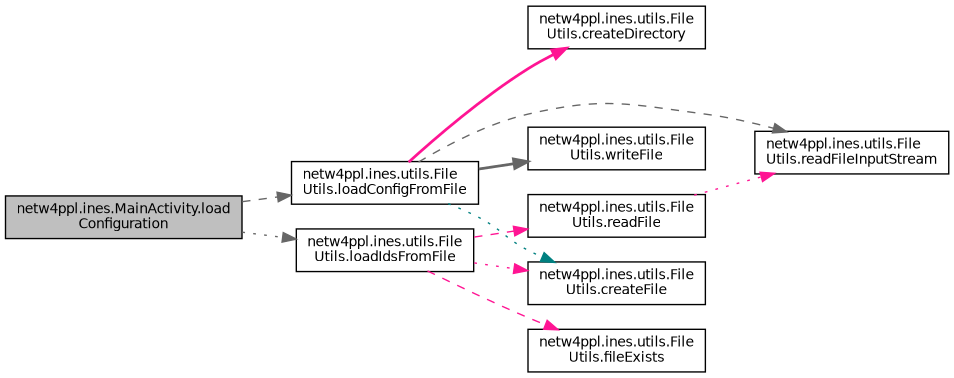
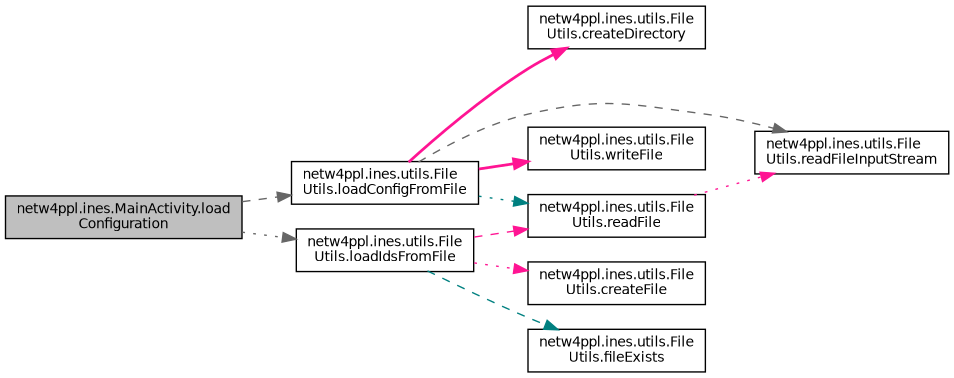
edge "netw4ppl.ines.utils.File Utils.loadConfigFromFile" -> "netw4ppl.ines.utils.File Utils.writeFile": color gray40 -> deeppink
edge "netw4ppl.ines.utils.File Utils.loadConfigFromFile" -> "netw4ppl.ines.utils.File Utils.createFile": now "netw4ppl.ines.utils.File Utils.loadConfigFromFile" -> "netw4ppl.ines.utils.File Utils.readFile"
edge "netw4ppl.ines.utils.File Utils.loadIdsFromFile" -> "netw4ppl.ines.utils.File Utils.fileExists": color deeppink -> teal
